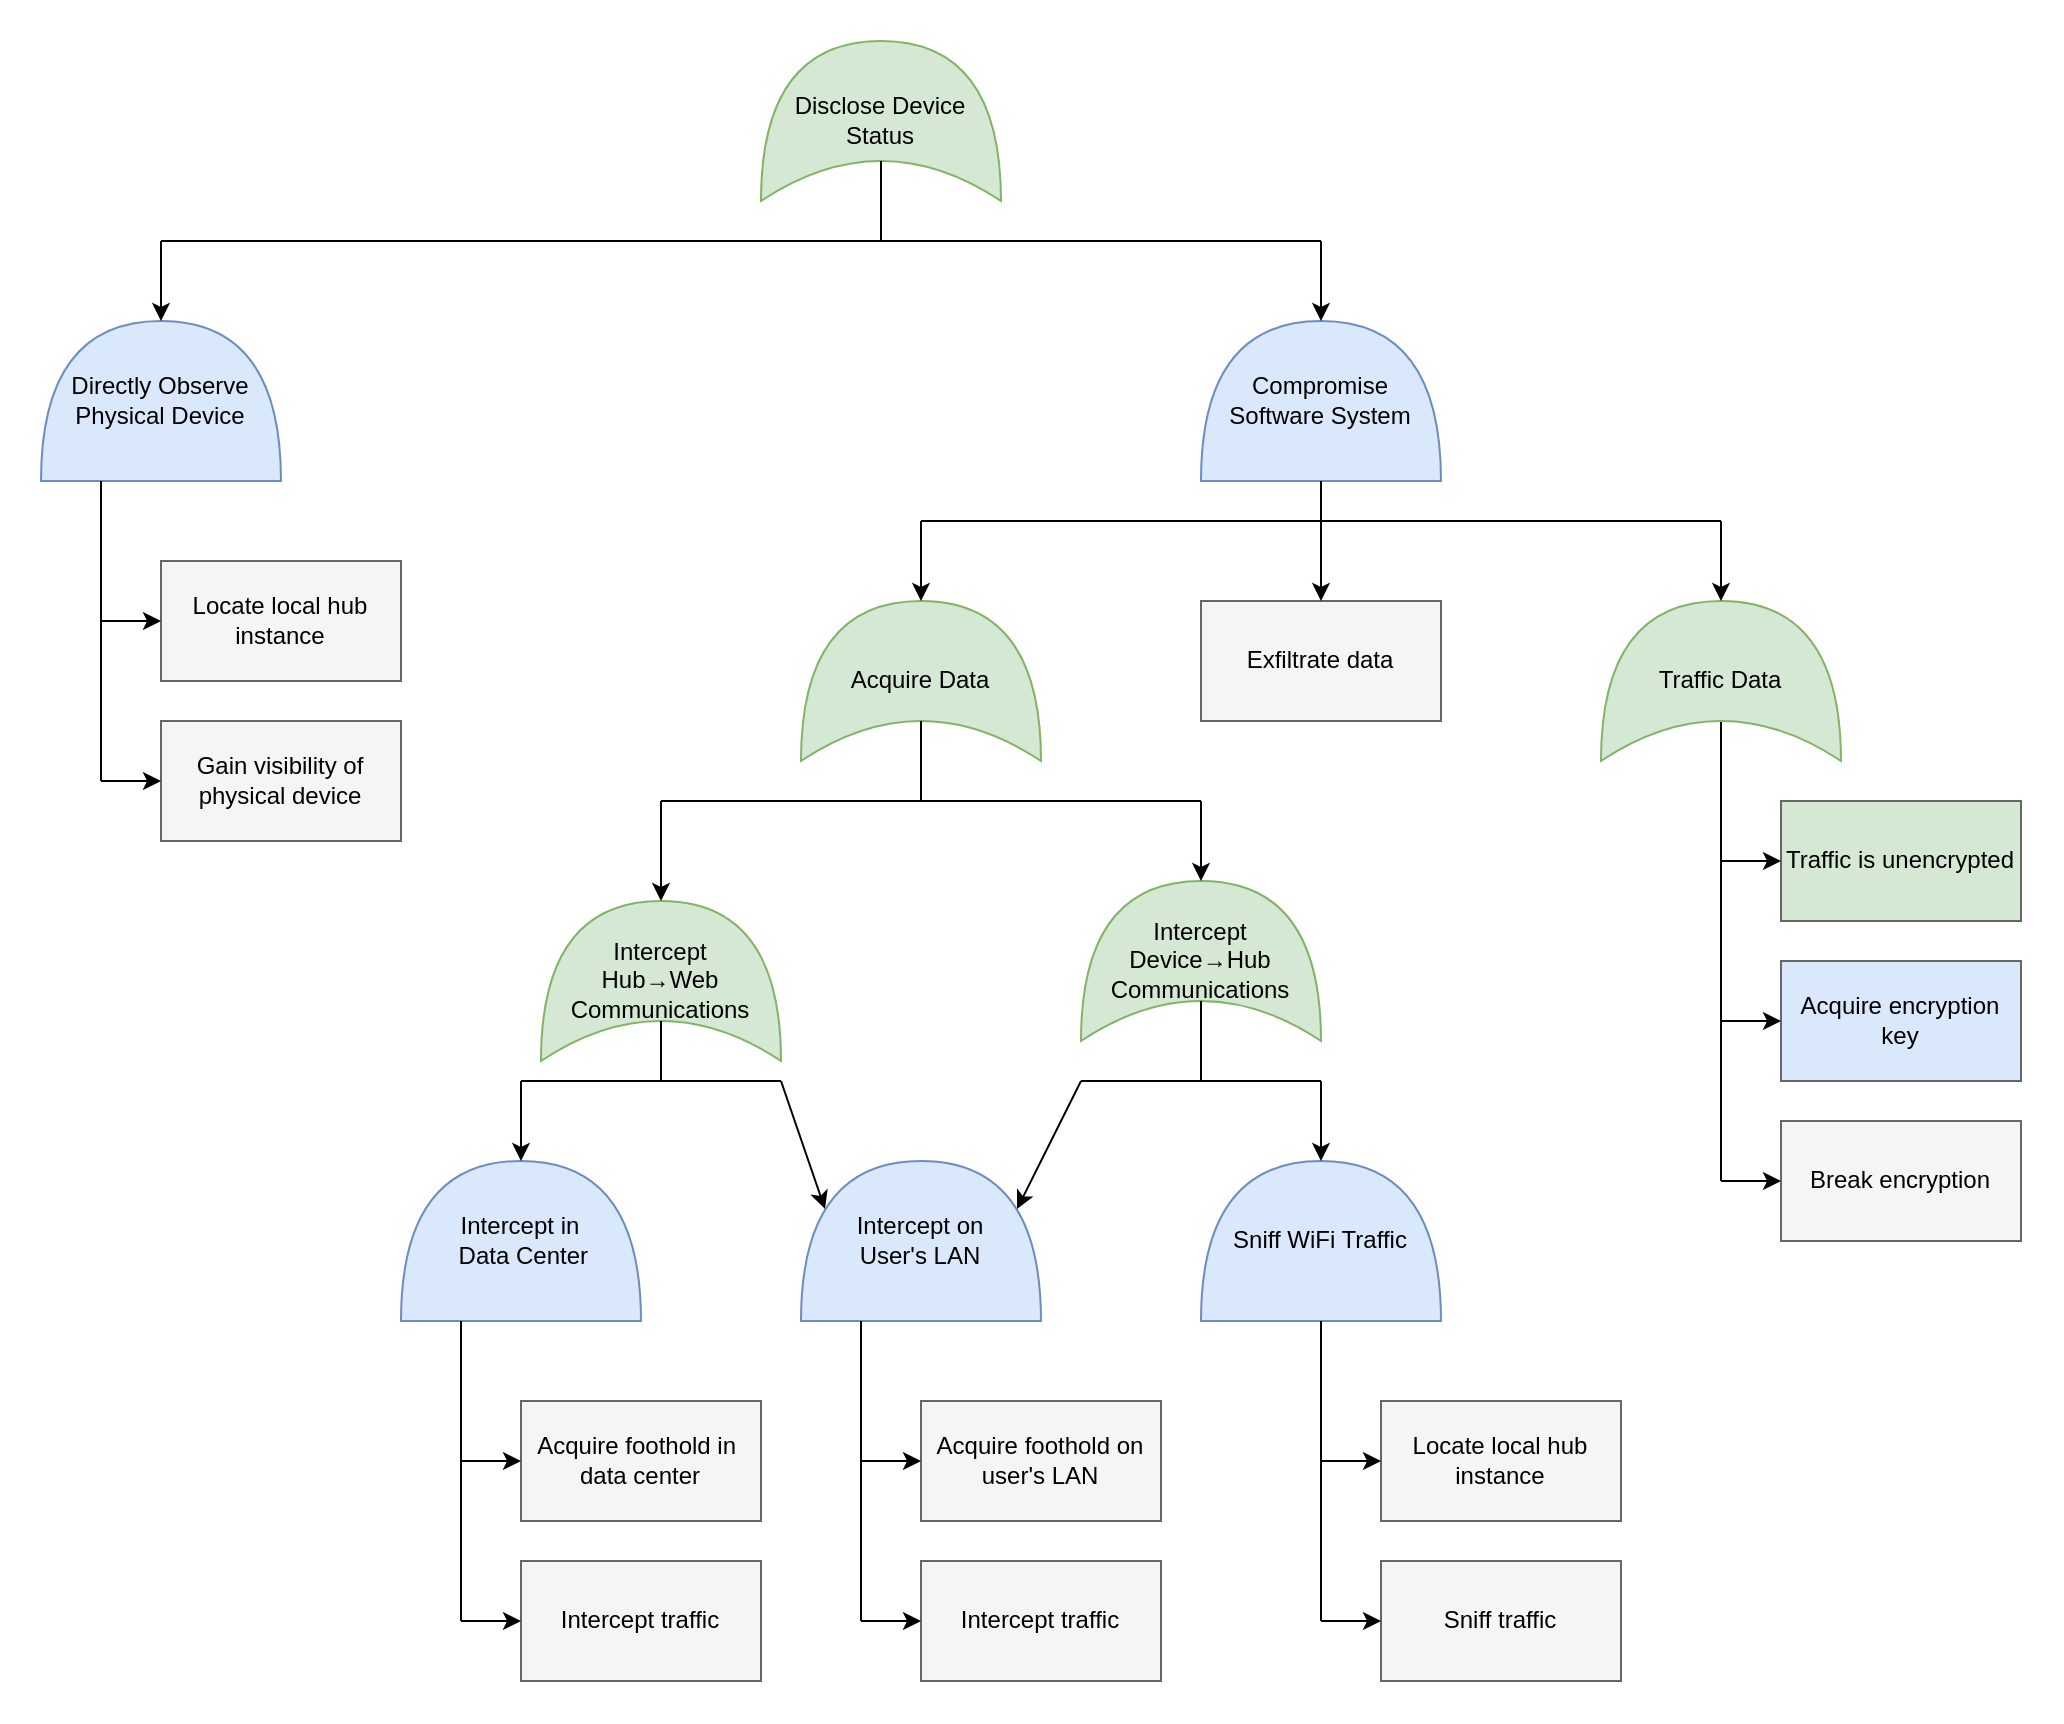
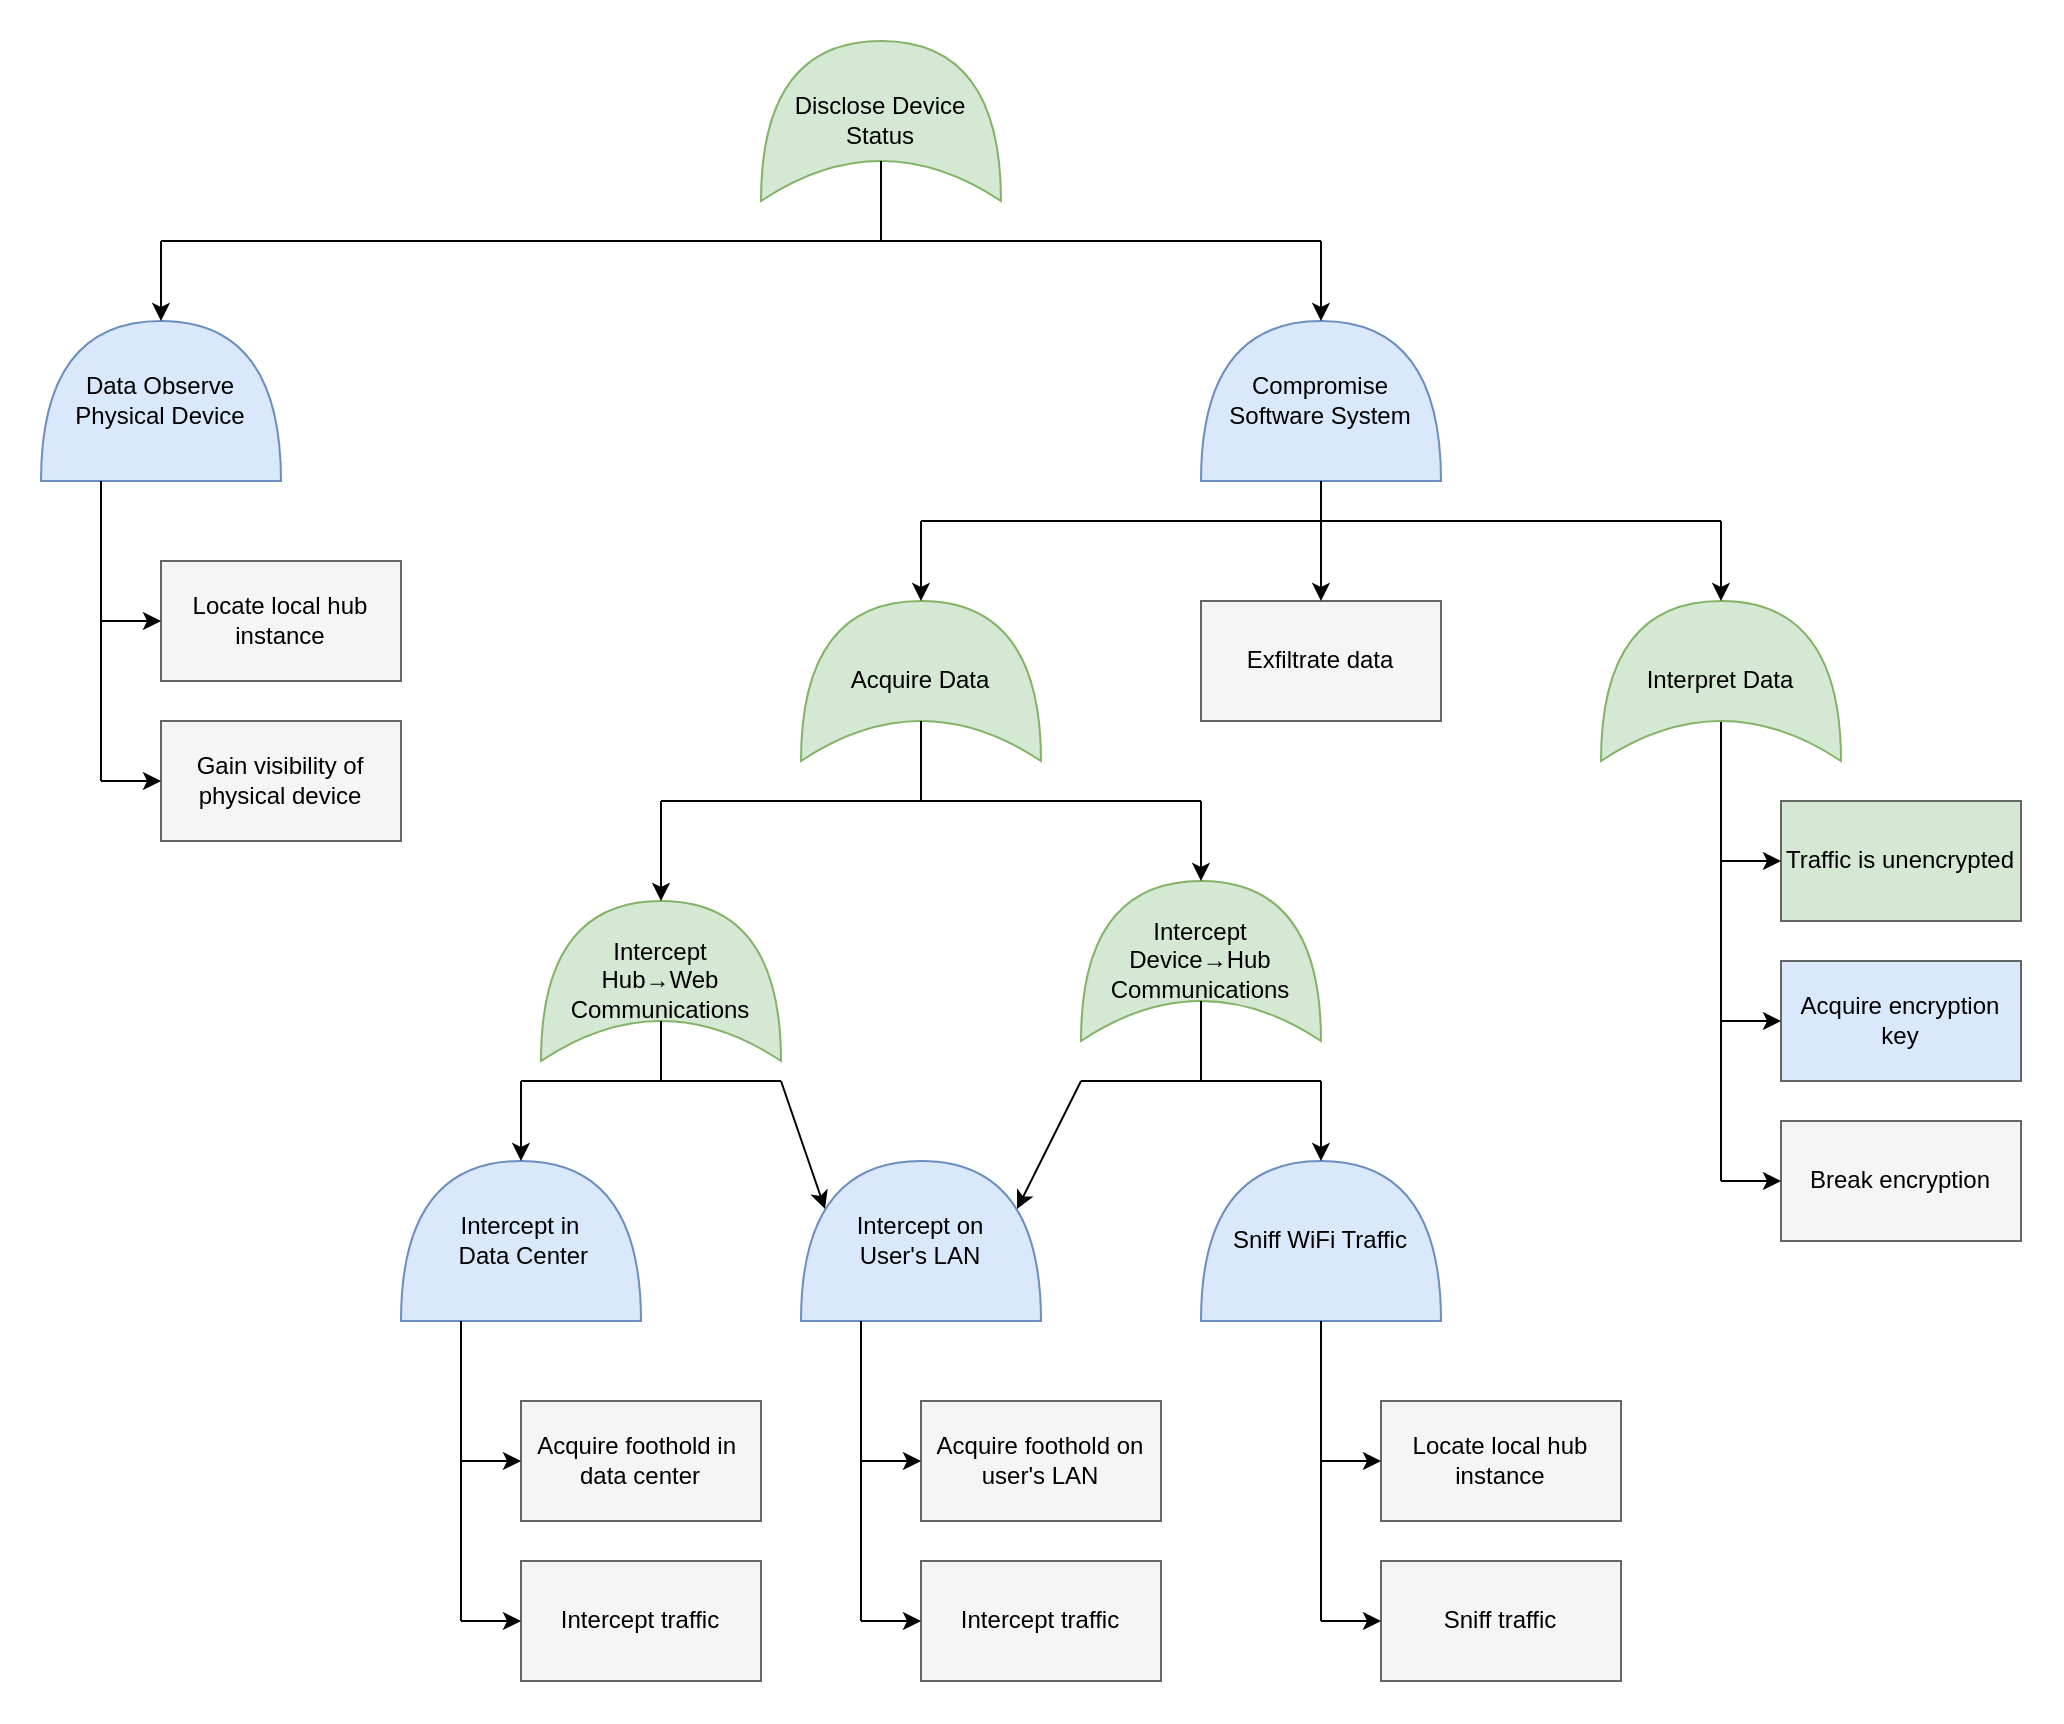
node "Directly Observe Physical Device": label "Directly Observe Physical Device" -> "Data Observe Physical Device"
node "Traffic Data": label "Traffic Data" -> "Interpret Data"
